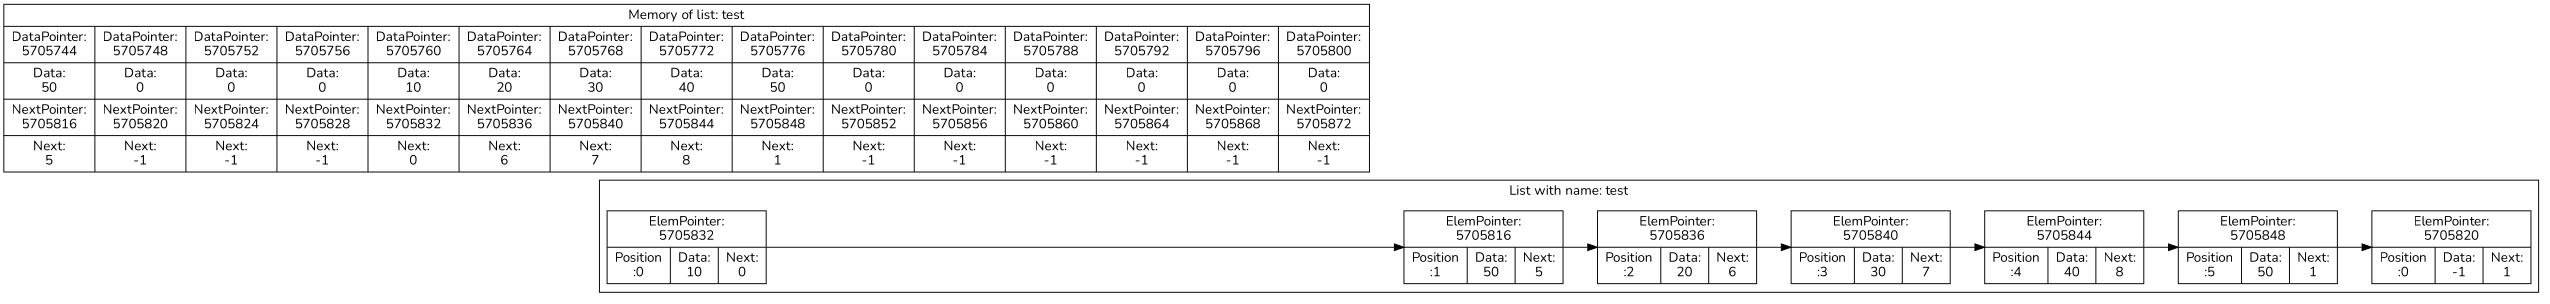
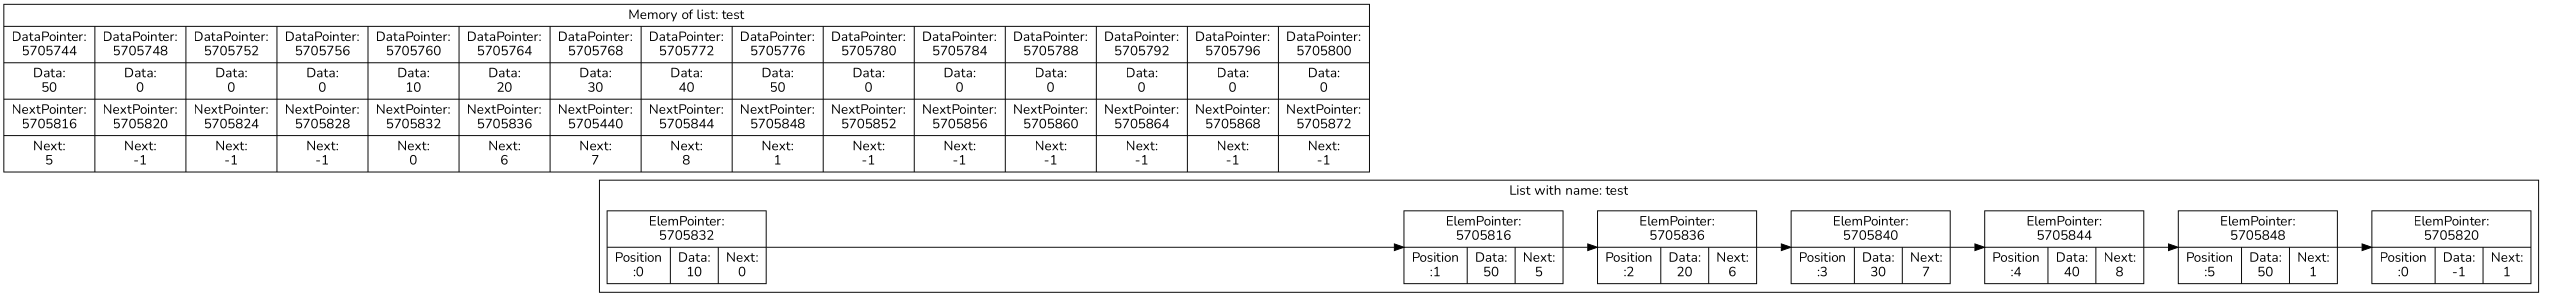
node "Memory of list: test": text "5705840" -> "5705440"
